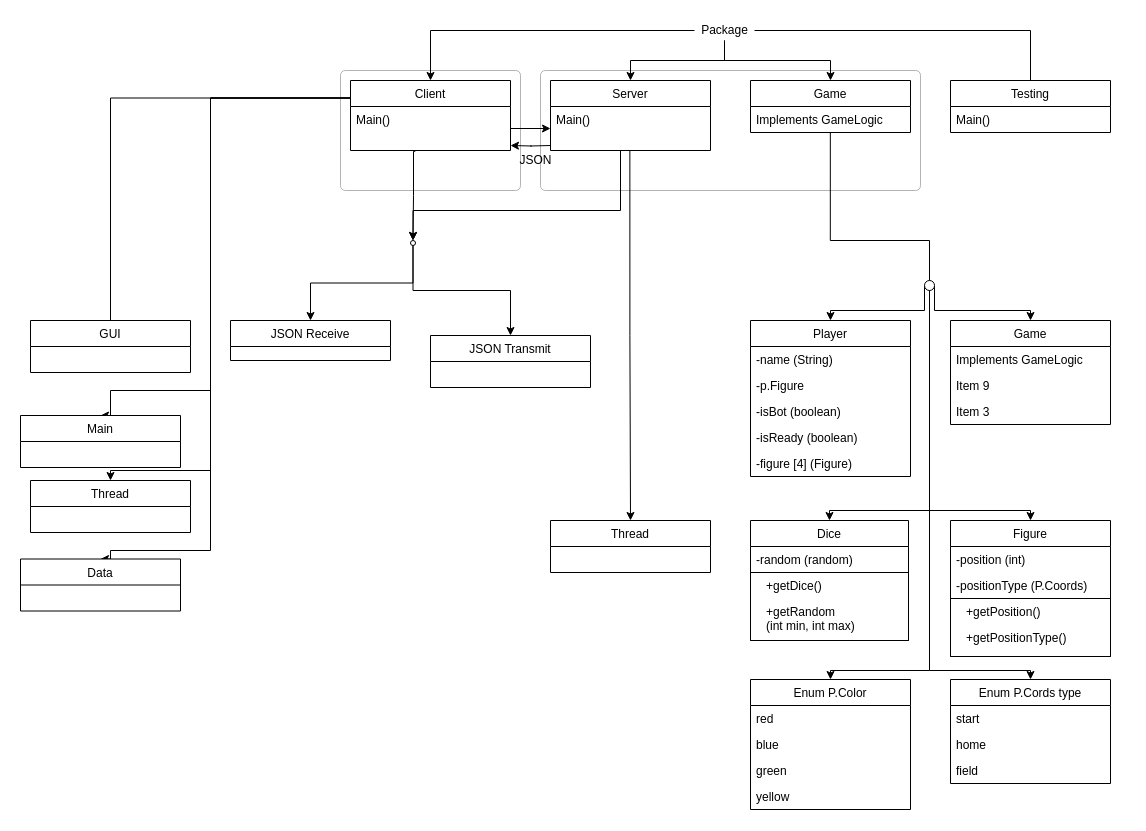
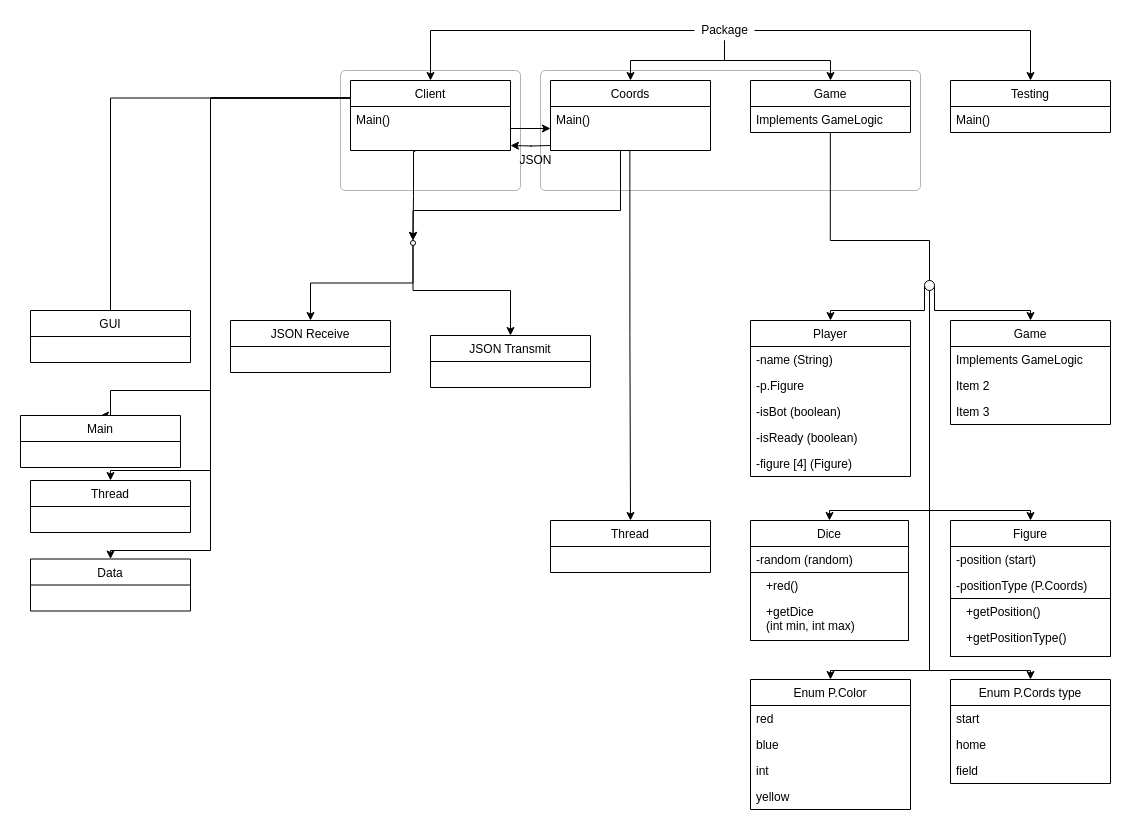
edge "Package" -- "Testing": arrowhead none -> classic
node "Server": label "Server" -> "Coords"
node "JSON Receive": size 160x40 -> 160x52
node "GUI": moved (111, 347) -> (111, 337)
node "Item 9": label "Item 9" -> "Item 2"
node "-position (int)": label "-position (int)" -> "-position (start)"
node "Data": moved (101, 585) -> (111, 585)
node "+getDice()": label "+getDice()" -> "+red()"
node "+getRandom (int min, int max)": label "+getRandom (int min, int max)" -> "+getDice (int min, int max)"
node "green": label "green" -> "int"
